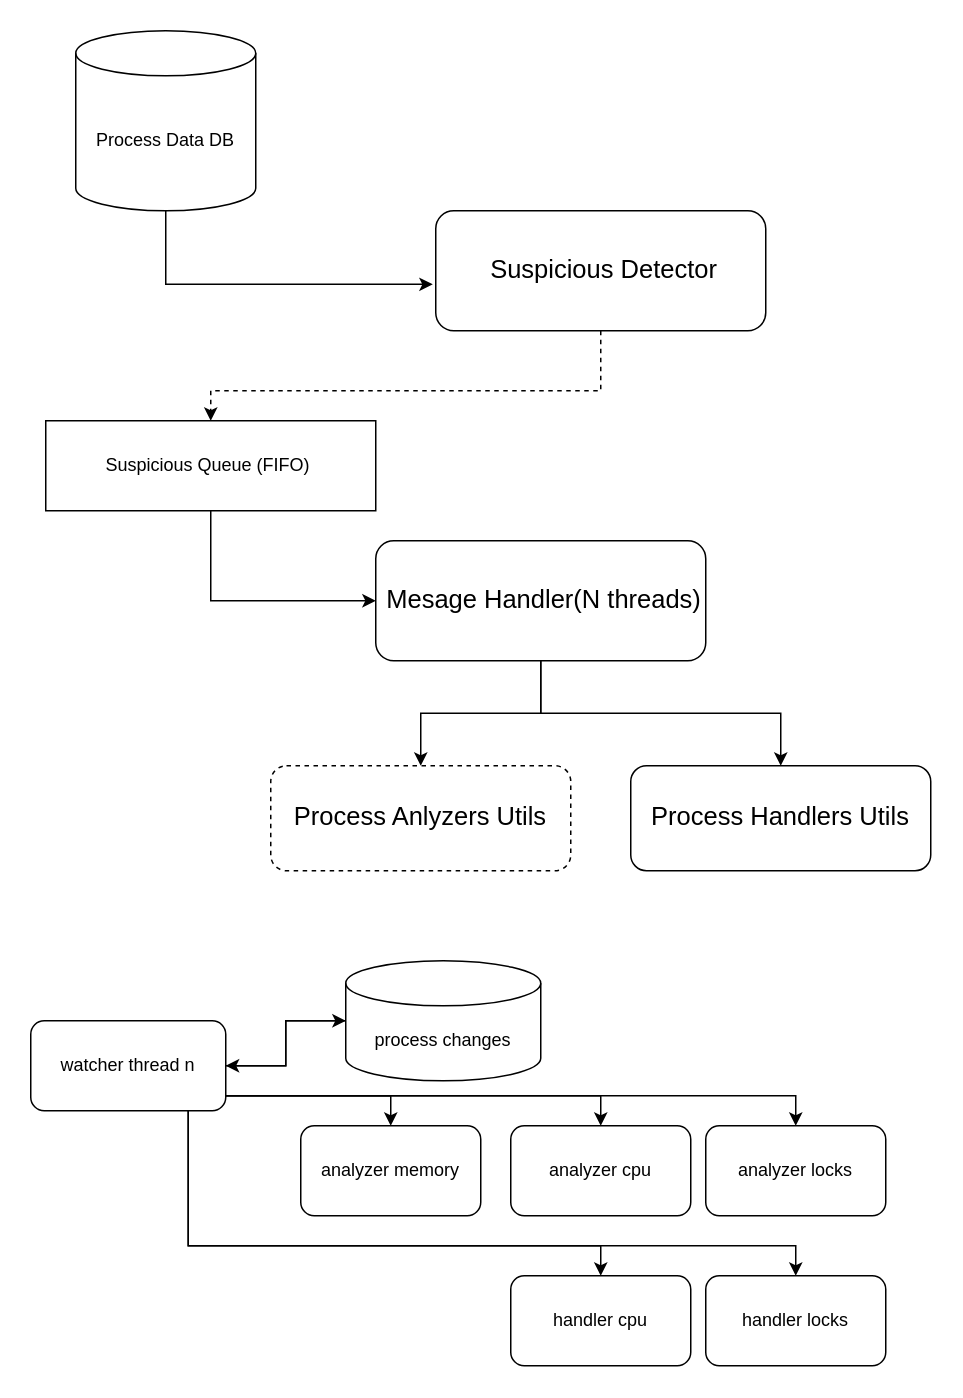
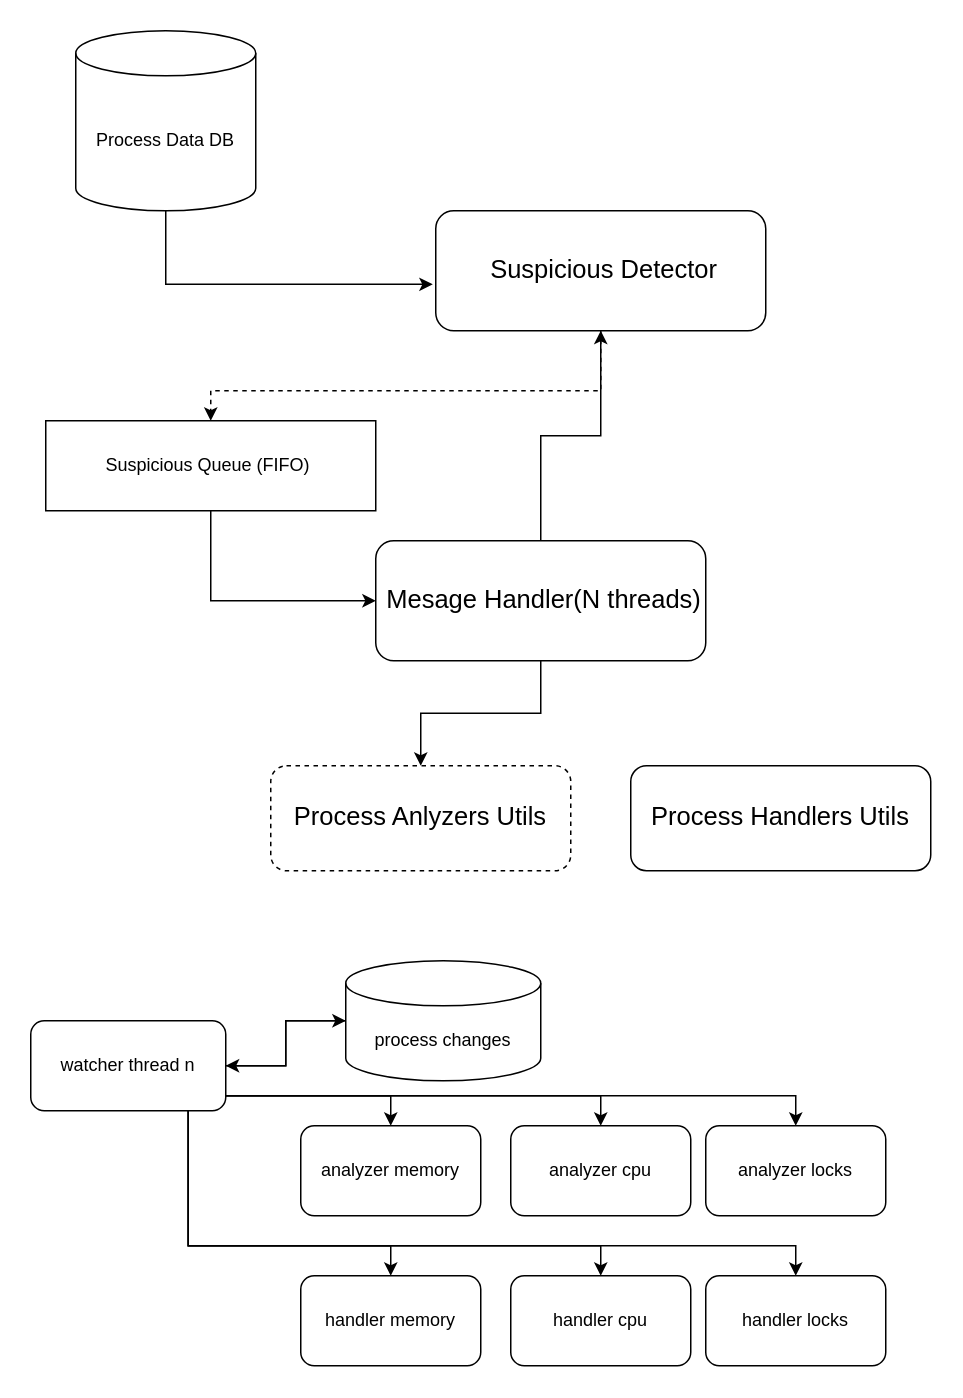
edge "Mesage Handler(N threads)" -> "Process Handlers Utils": now "Mesage Handler(N threads)" -> "Suspicious Detector"
edge "watcher thread n" -> "handler memory": added
node "handler memory": added
